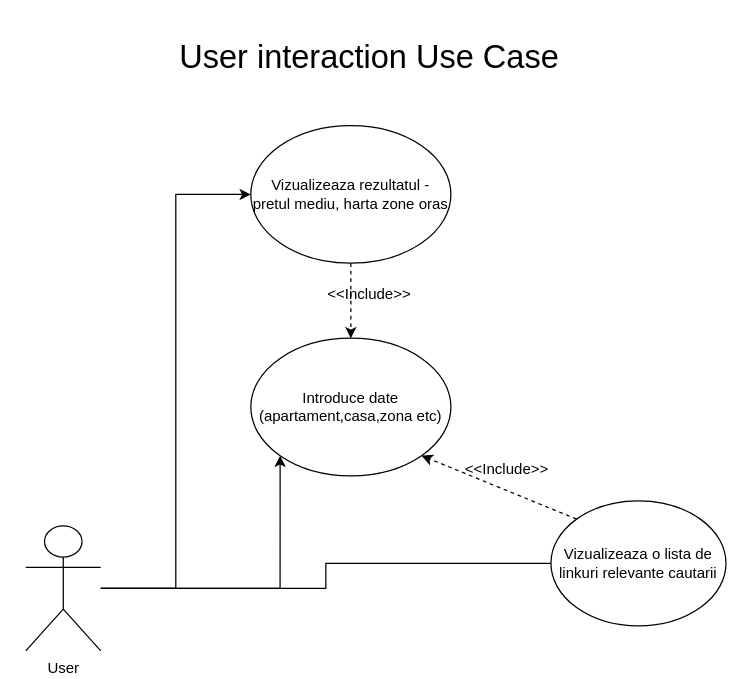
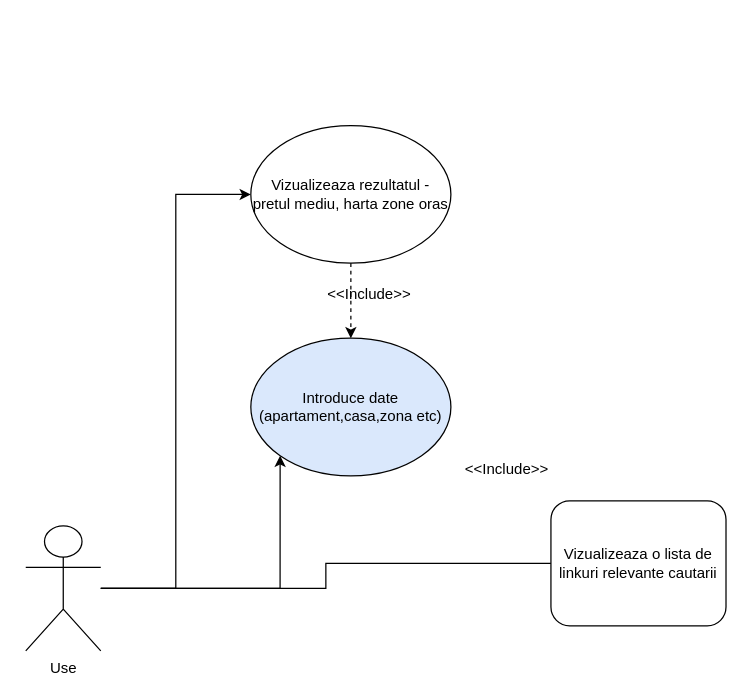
node "User interaction Use Case": removed
node "Introduce date (apartament,casa,zona etc)": fillcolor #ffffff -> #dae8fc
edge "Vizualizeaza o lista de linkuri relevante cautarii" -> "Introduce date (apartament,casa,zona etc)": removed
node "Vizualizeaza o lista de linkuri relevante cautarii": shape ellipse -> rounded rectangle
node "User": label "User" -> "Use"
